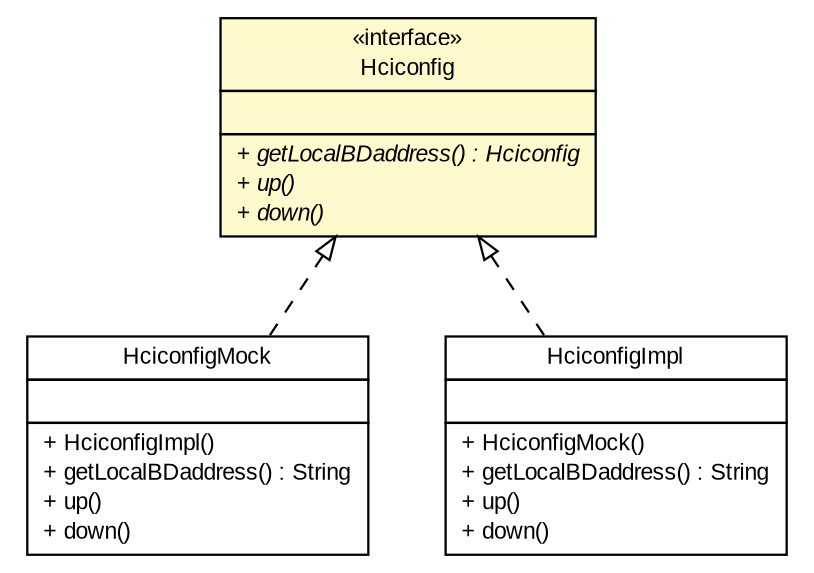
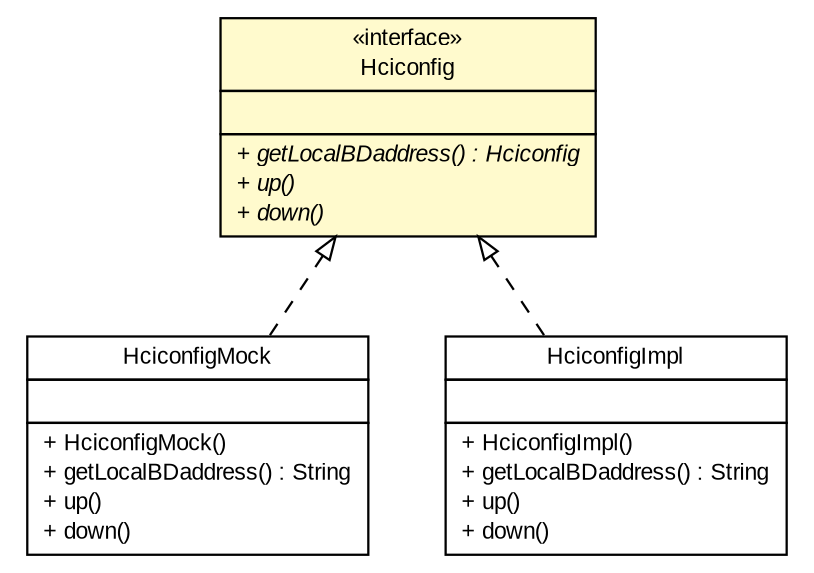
node "HciconfigMock": text "+ HciconfigImpl()" -> "+ HciconfigMock()"
node "HciconfigImpl": text "+ HciconfigMock()" -> "+ HciconfigImpl()"
